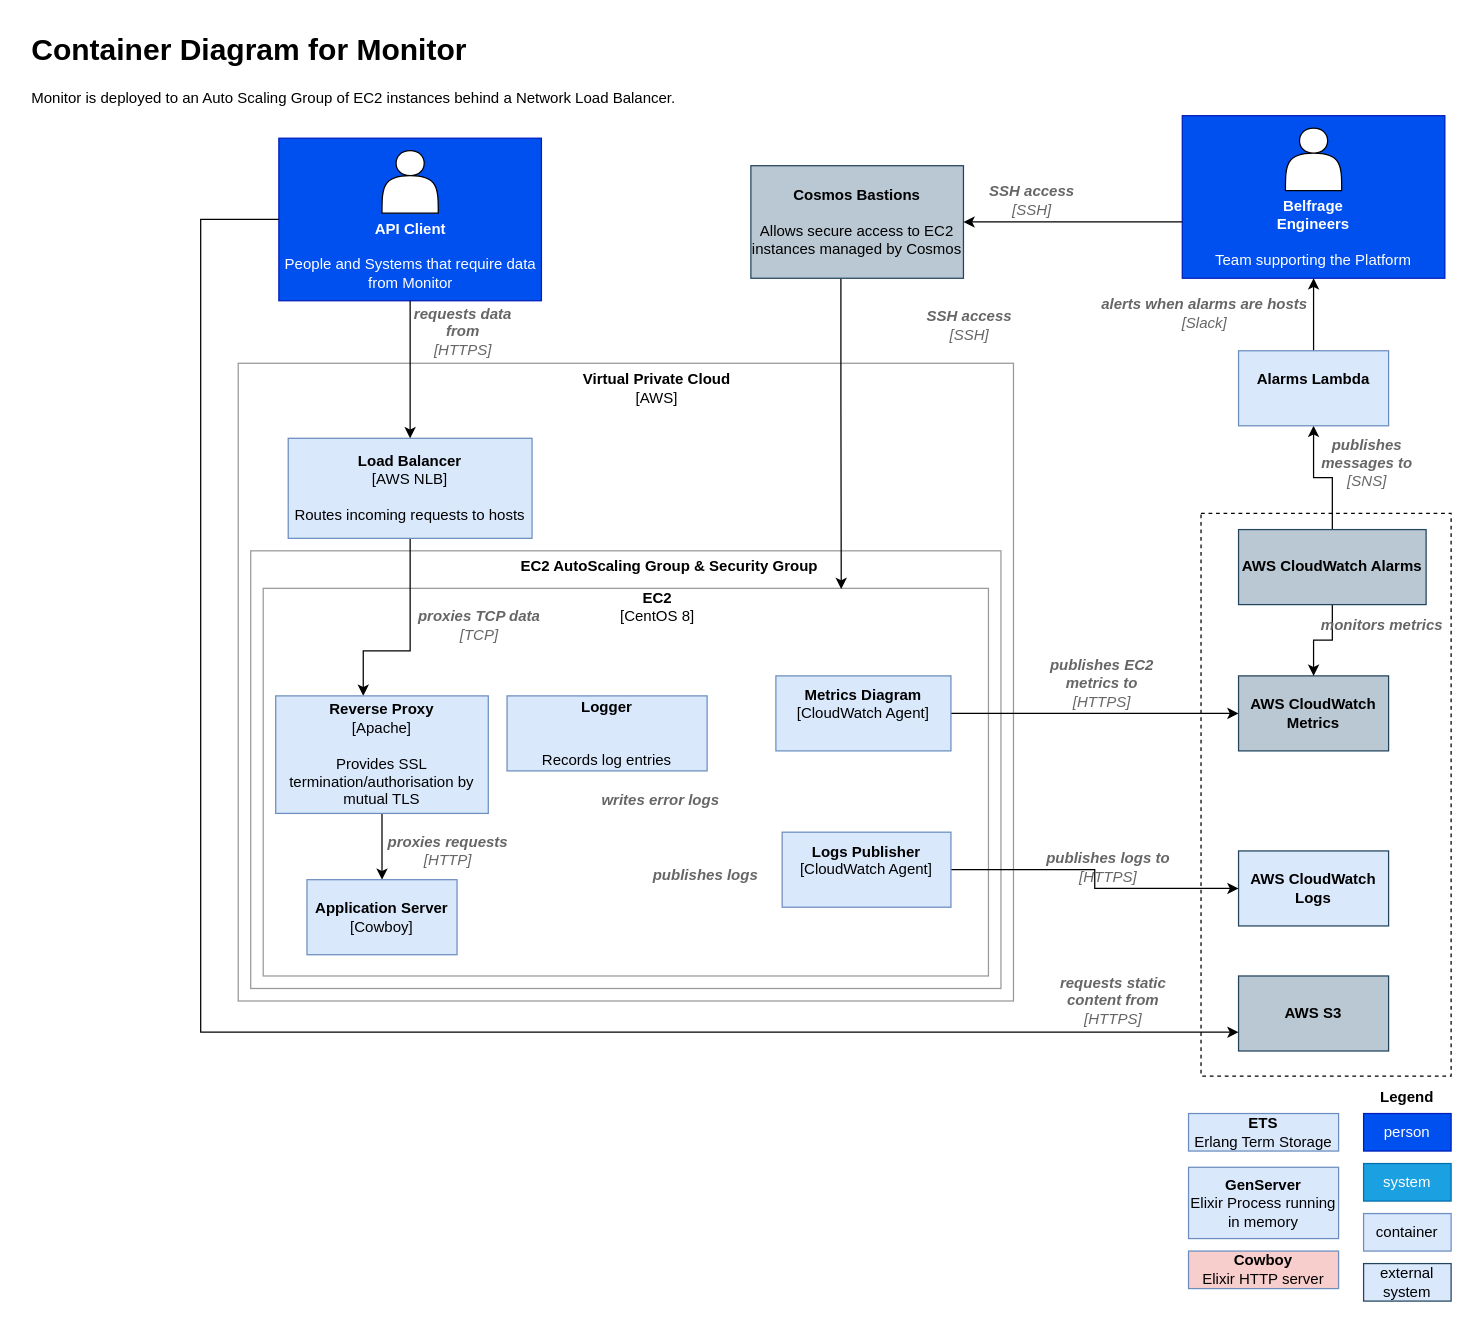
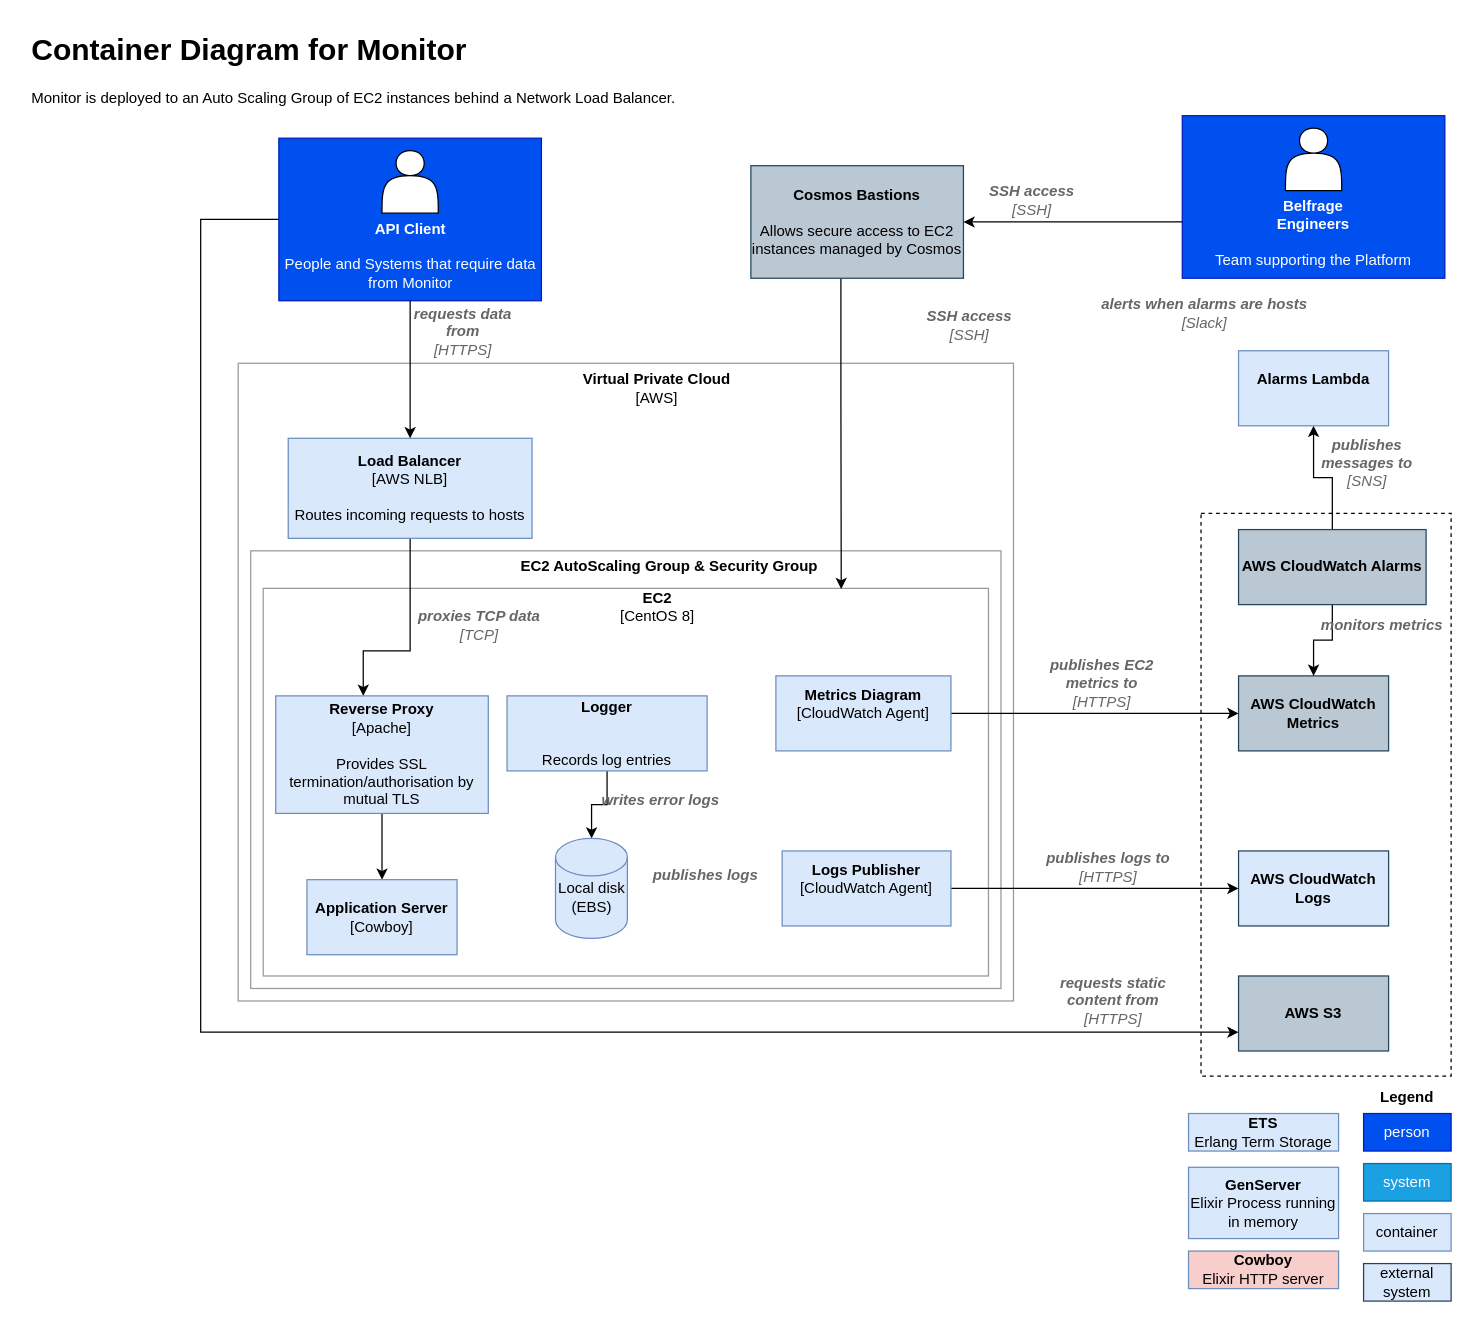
edge "Alarms Lambda" -> "Belfrage Engineers Team supporting the Platform": removed
edge "Logger Records log entries" -> "Local disk (EBS)": added
node "proxies requests [HTTP]": removed
node "Logs Publisher [CloudWatch Agent]": moved (866, 869) -> (866, 888)
node "Local disk (EBS)": added
